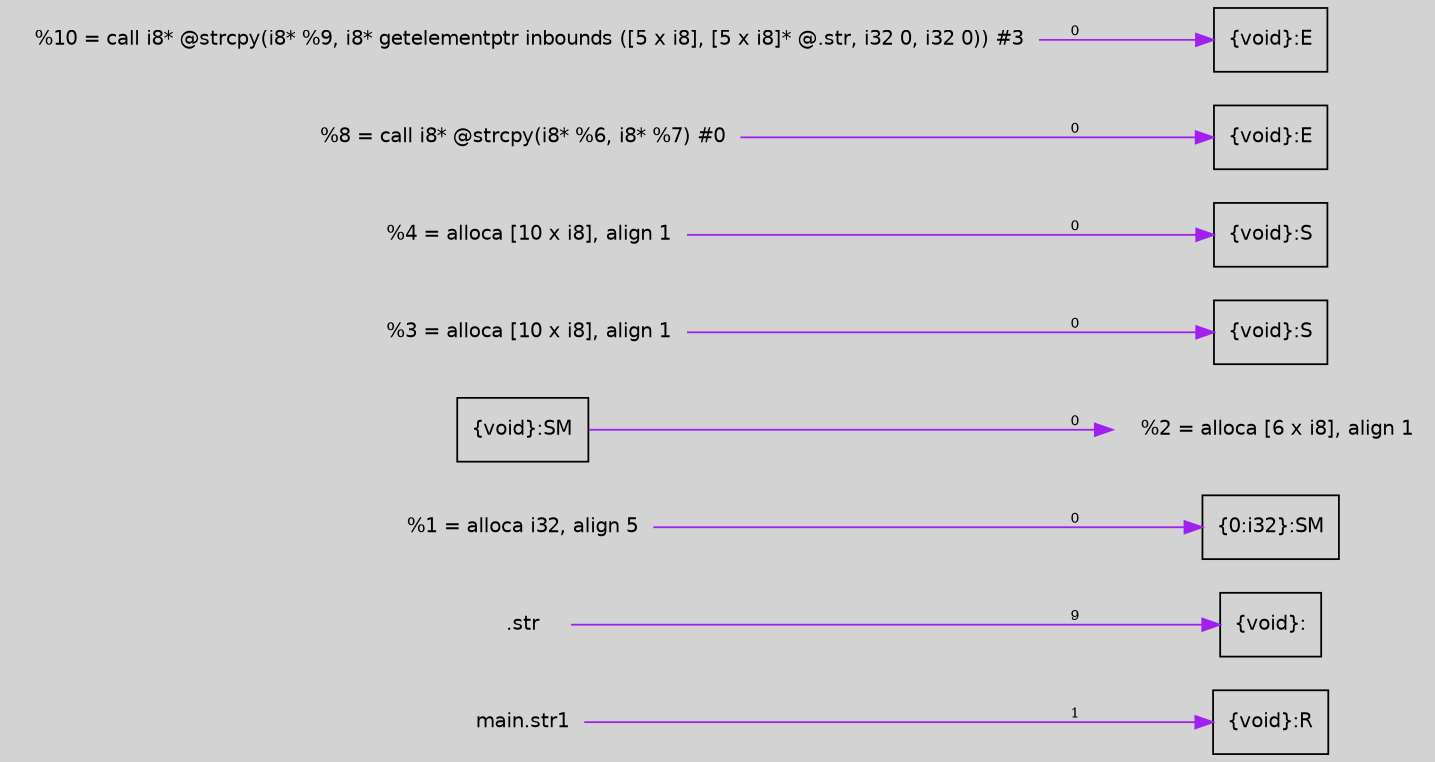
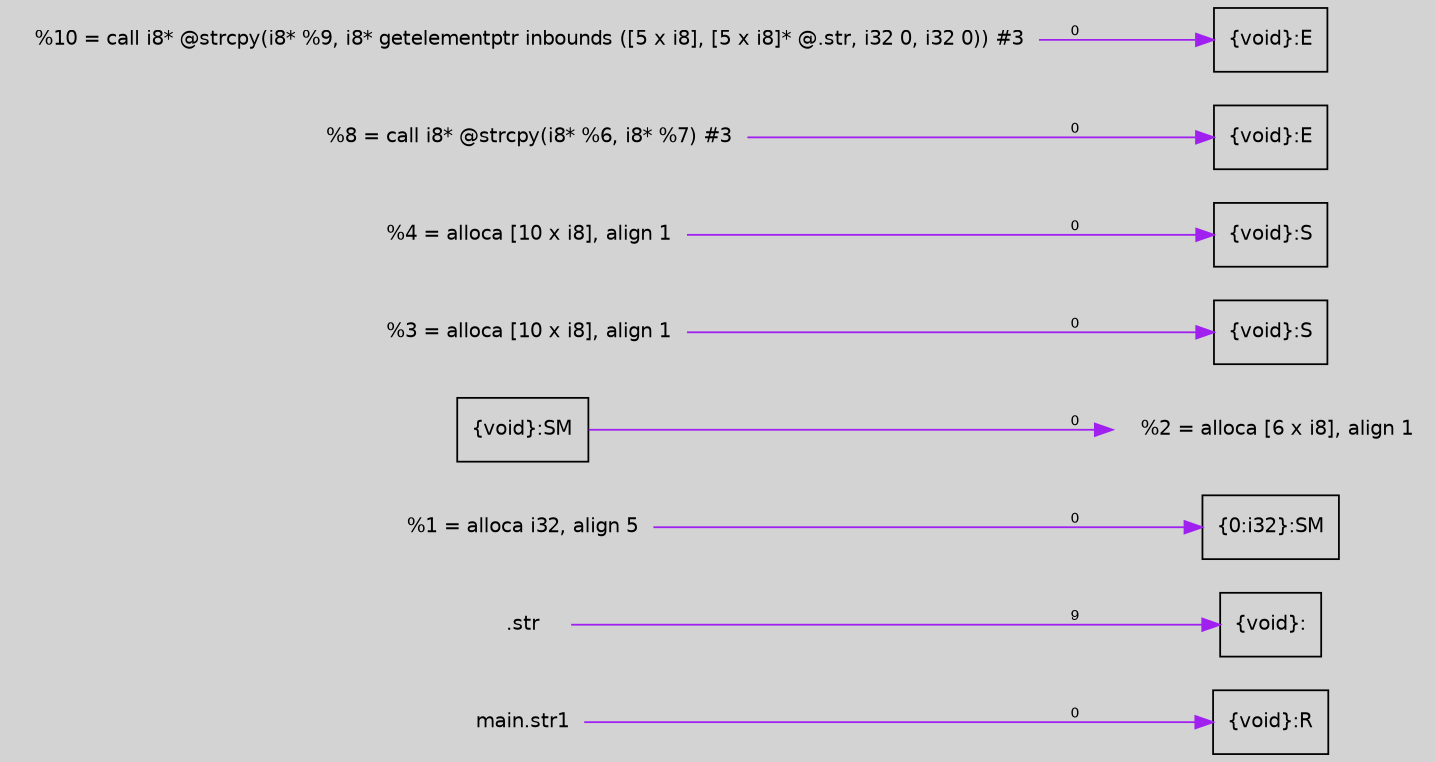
node "%8 = call i8* @strcpy(i8* %6, i8* %7) #0": label "%8 = call i8* @strcpy(i8* %6, i8* %7) #0" -> "%8 = call i8* @strcpy(i8* %6, i8* %7) #3"
edge "main.str1" -> "{void}:R": label "1" -> "0"
